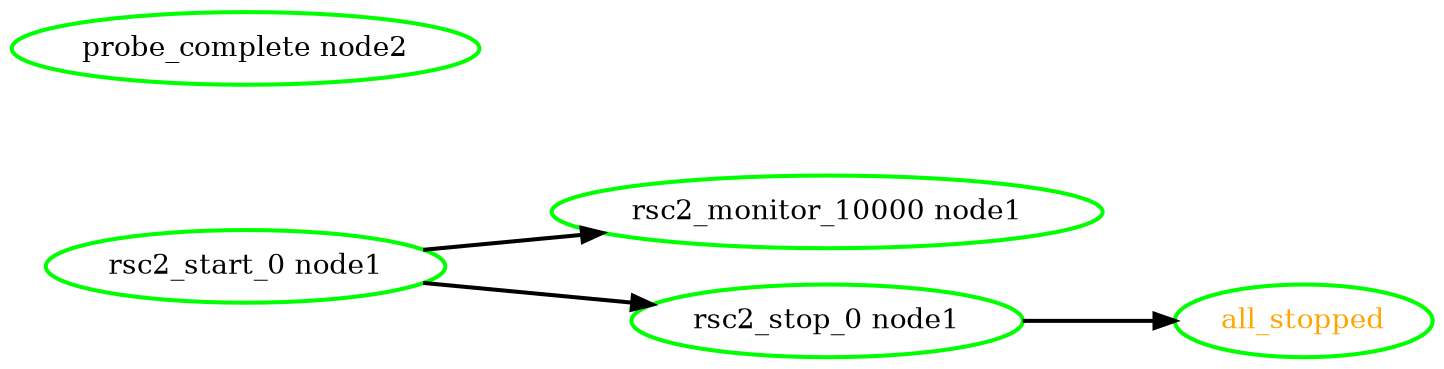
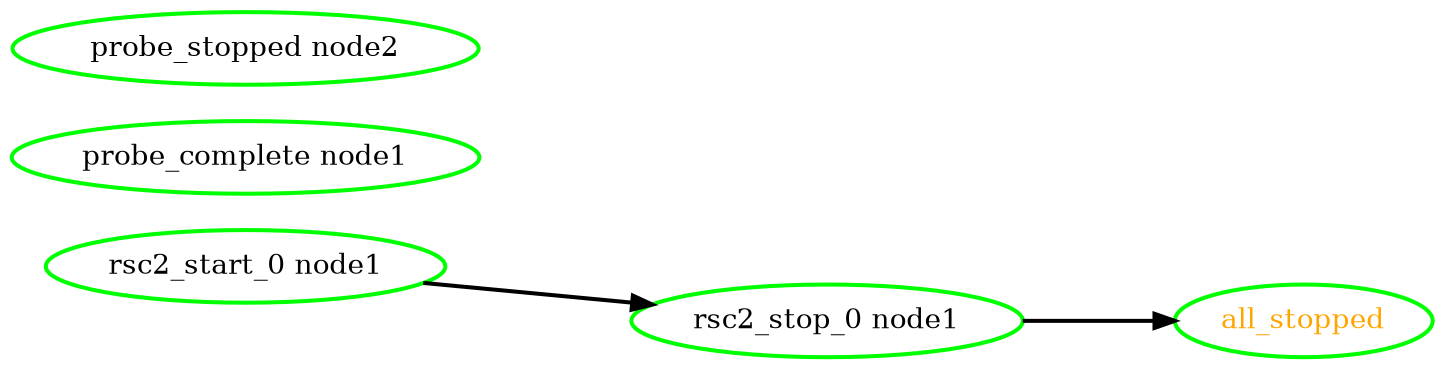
node "probe_complete node2": label "probe_complete node2" -> "probe_stopped node2"
node "probe_complete node1": added
node "rsc2_monitor_10000 node1": removed
